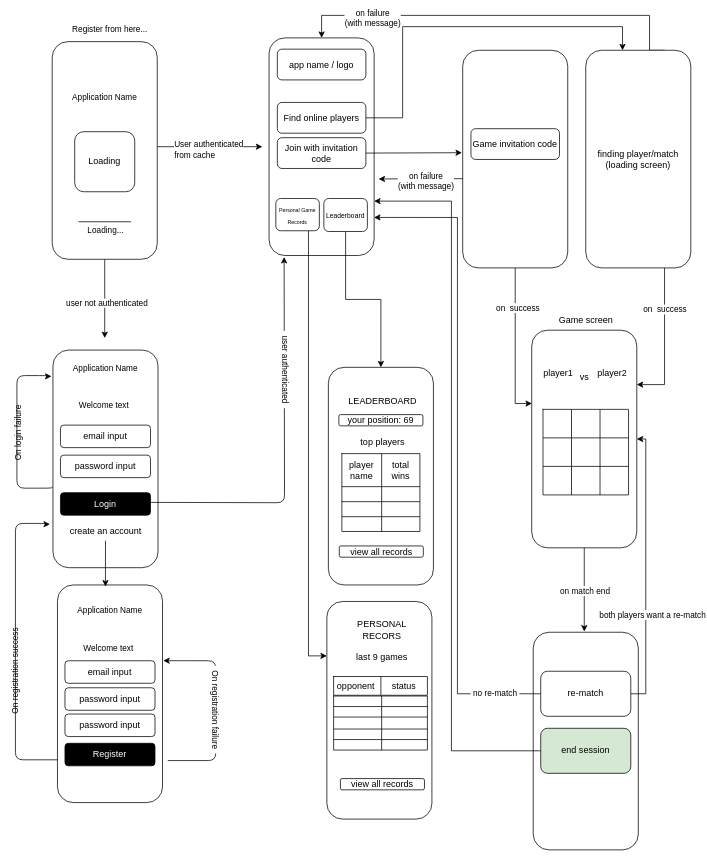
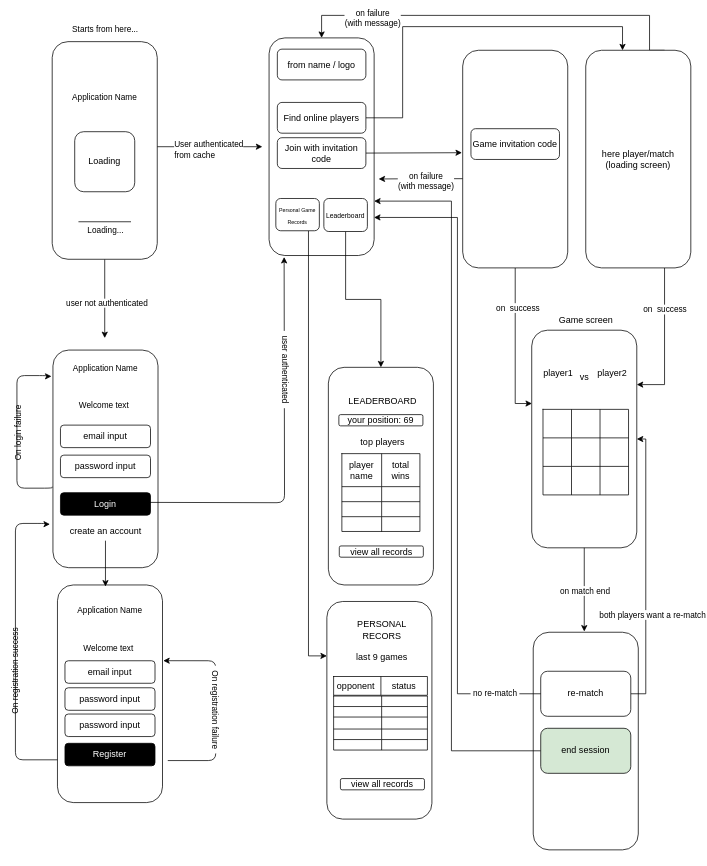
node "Register from here...": label "Register from here..." -> "Starts from here..."
node "app name / logo": label "app name / logo" -> "from name / logo"
node "finding player/match (loading screen)": label "finding player/match (loading screen)" -> "here player/match (loading screen)"
